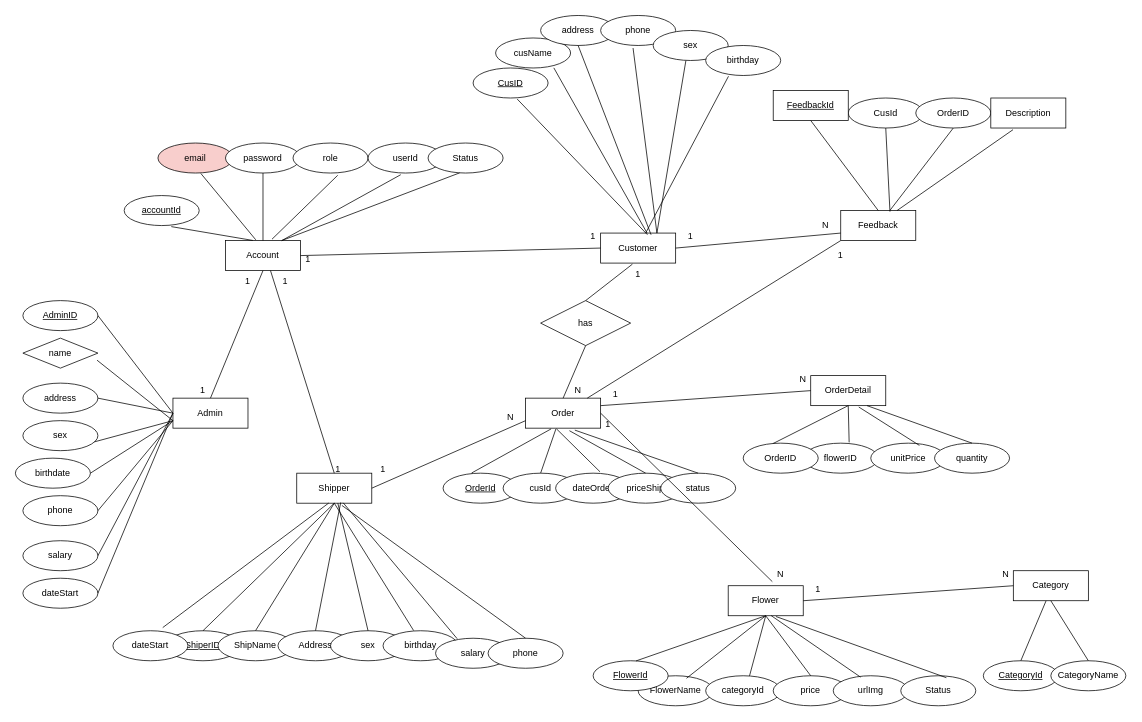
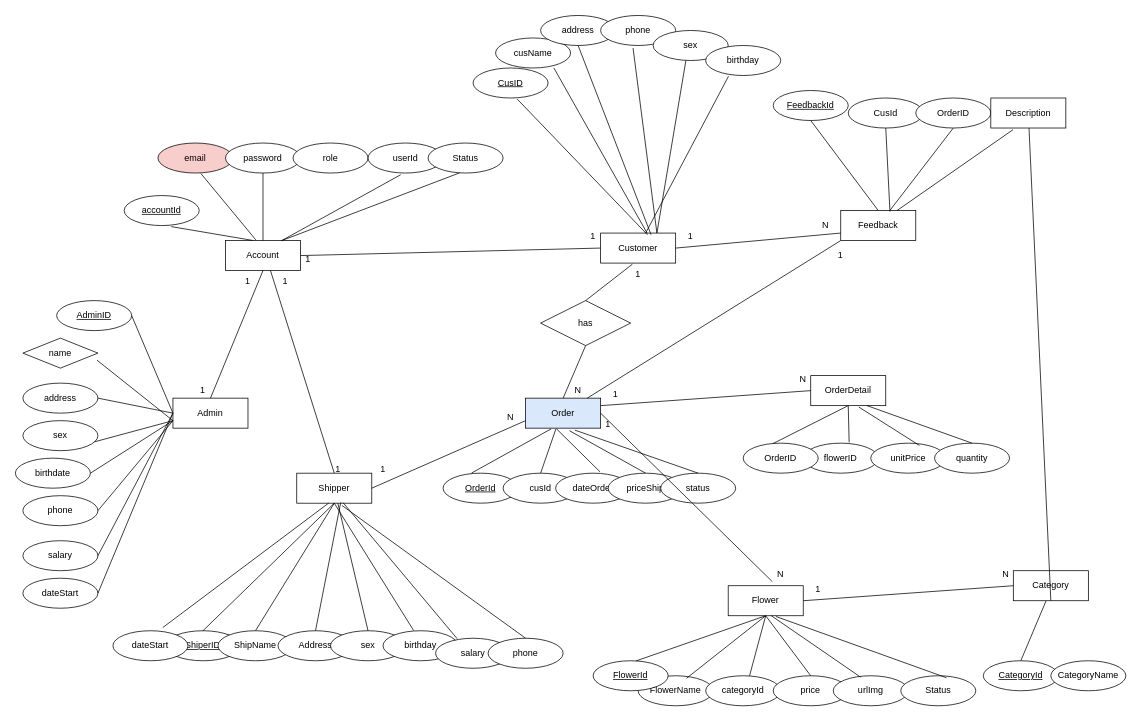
node "FeedbackId": shape rectangle -> ellipse
edge "role" -- "Account": removed
node "AdminID": moved (60, 315) -> (94, 315)
node "Order": fillcolor #ffffff -> #dae8fc
edge "Category" -- "CategoryName": now "Category" -- "Description"
